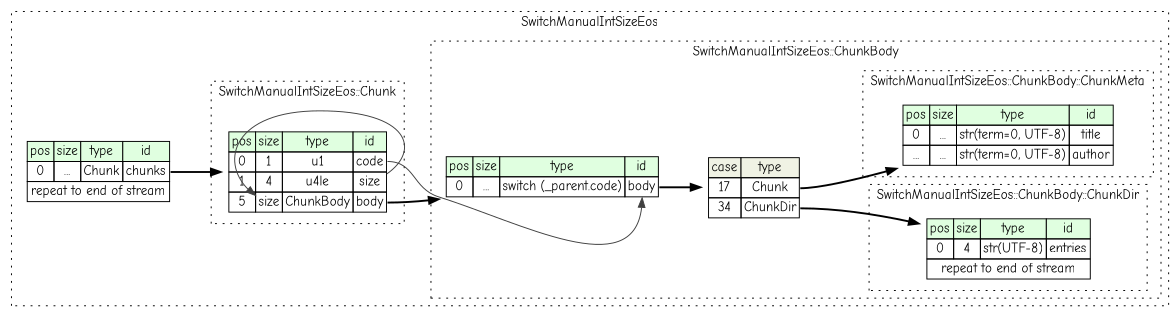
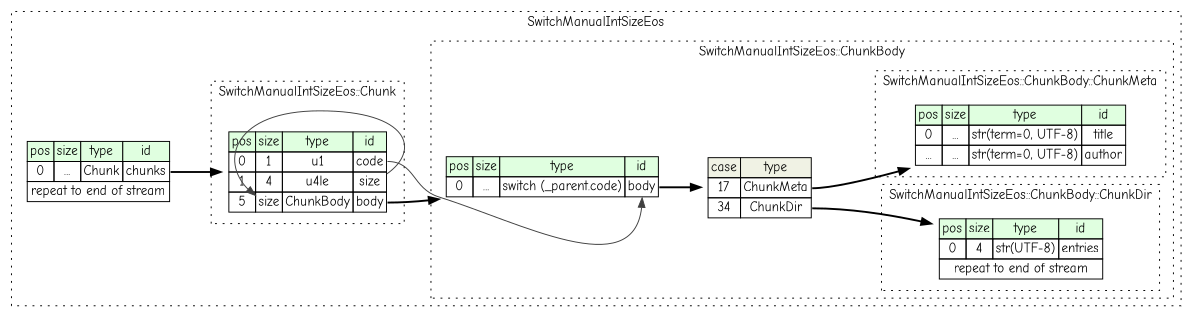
node "case": text "Chunk" -> "ChunkMeta"
